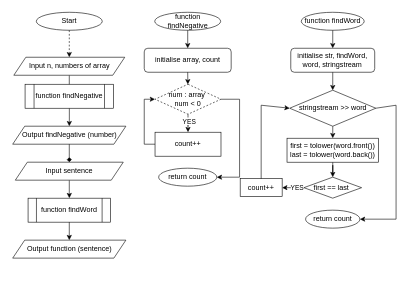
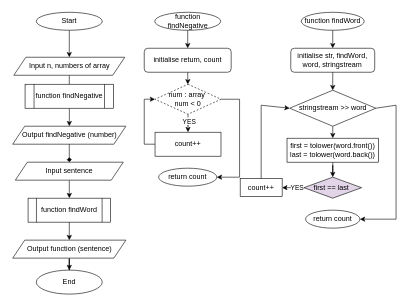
edge "Start" -> "Input n, numbers of array": style dashed -> solid
node "initialise array, count": label "initialise array, count" -> "initialise return, count"
node "first == last": fillcolor #ffffff -> #e1d5e7
edge "Output function (sentence)" -> "End": added
node "End": added
